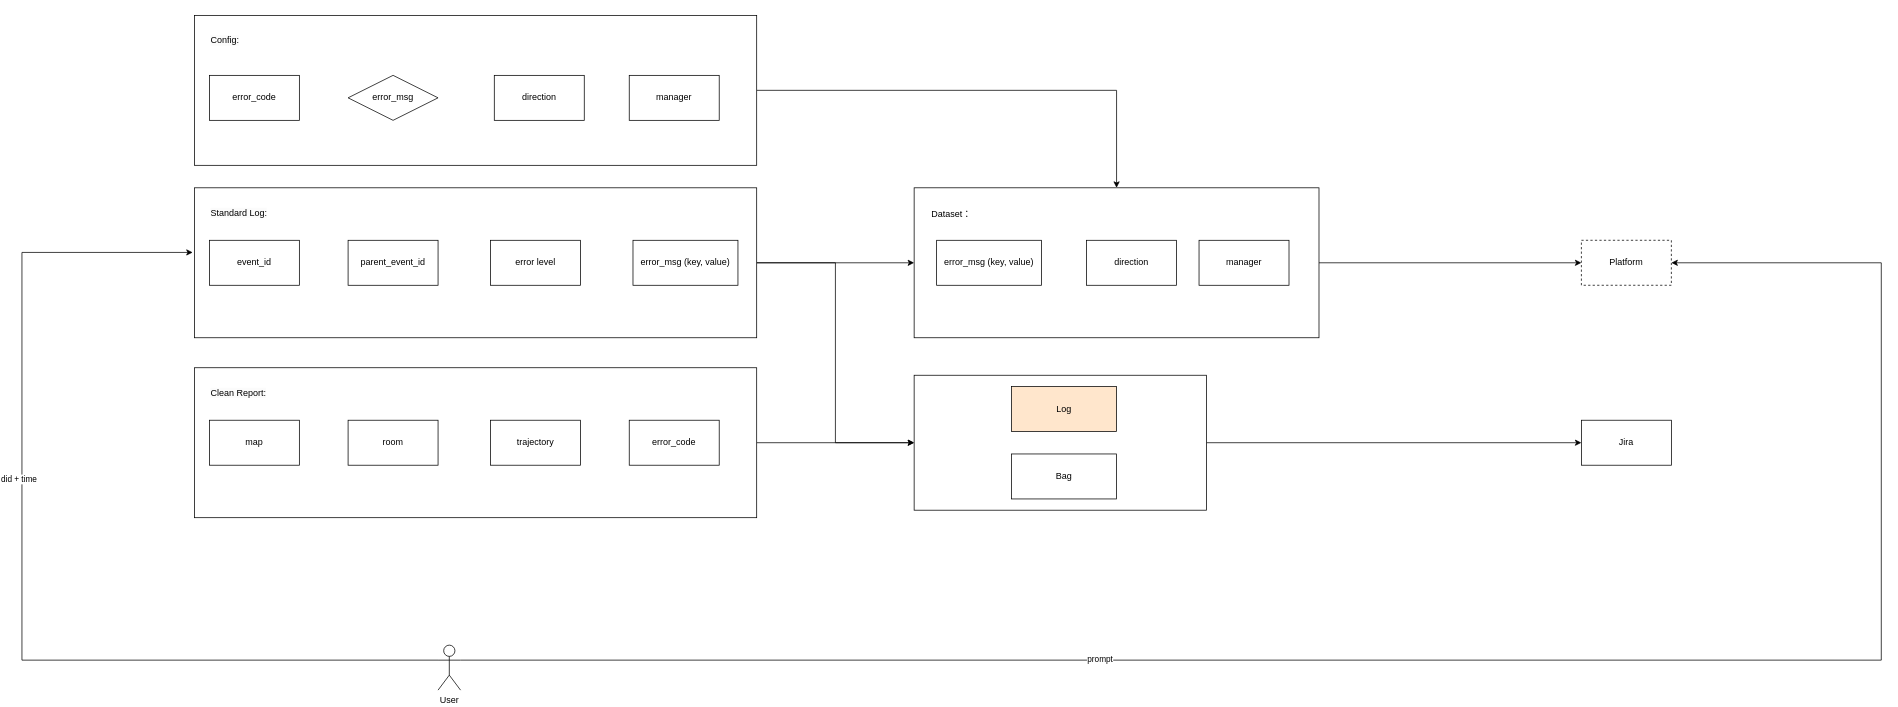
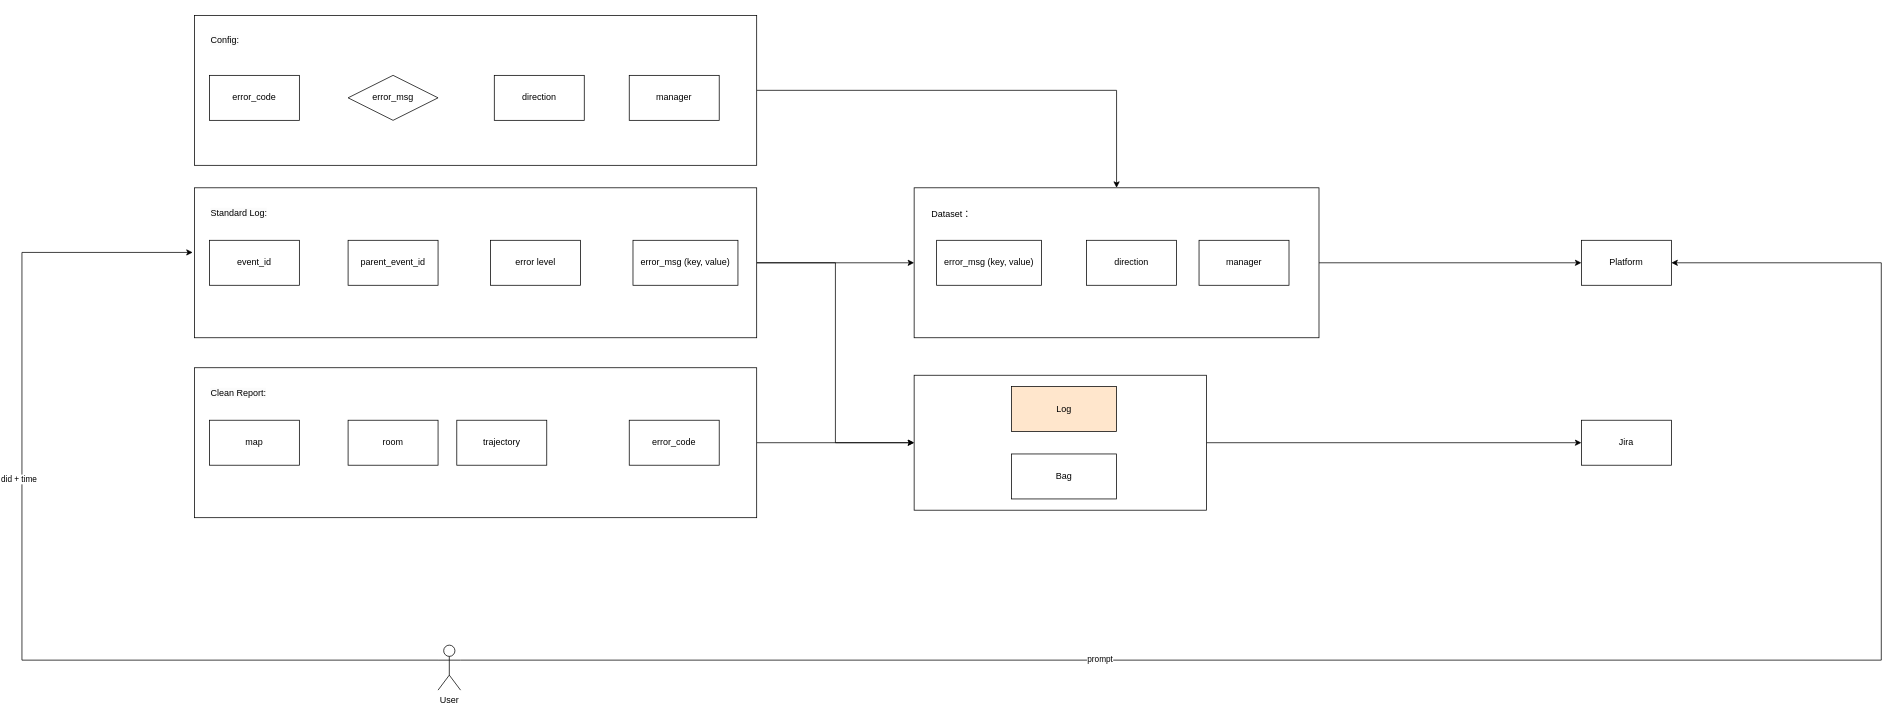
node "Platform": style dashed -> solid
node "trajectory": moved (535, 443) -> (501, 443)
